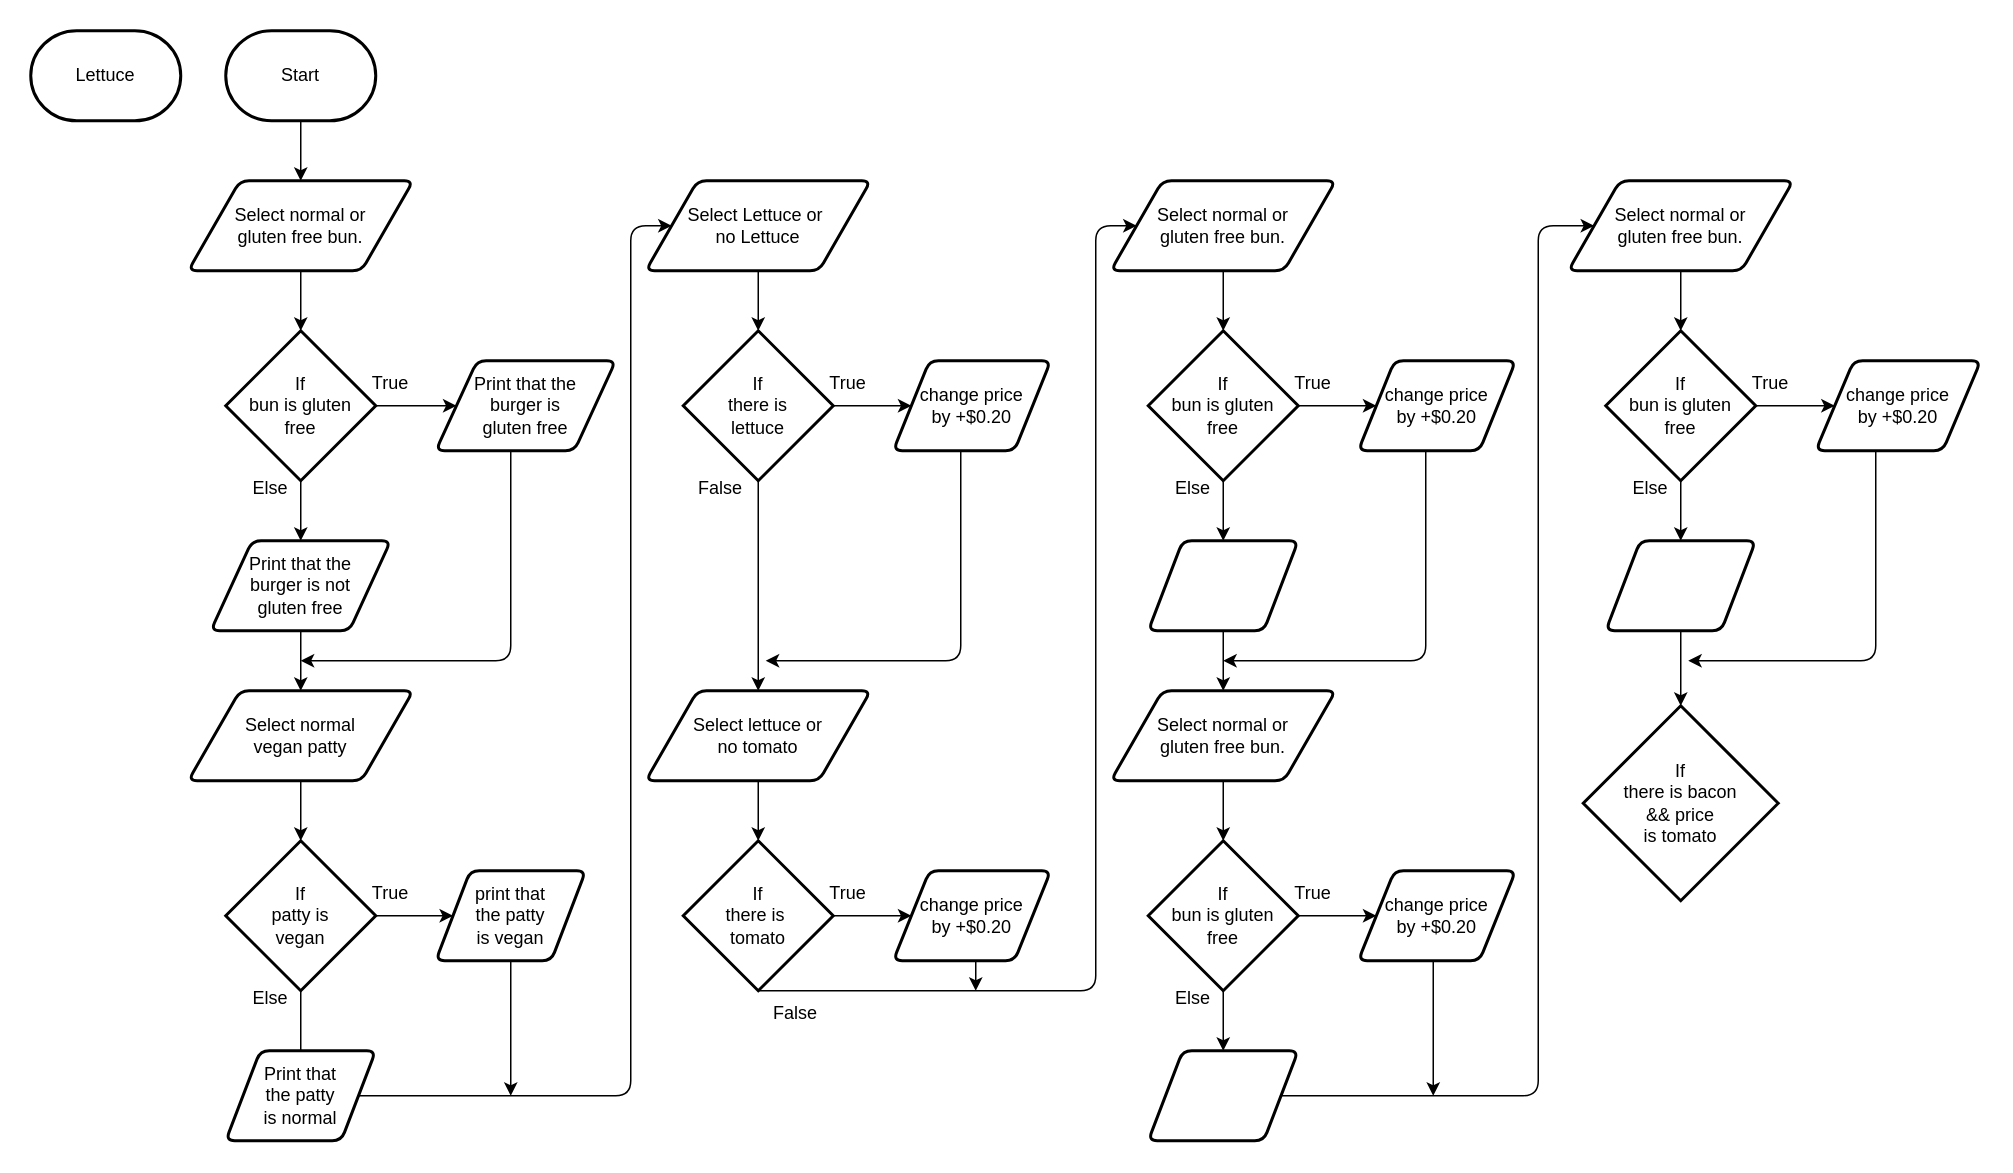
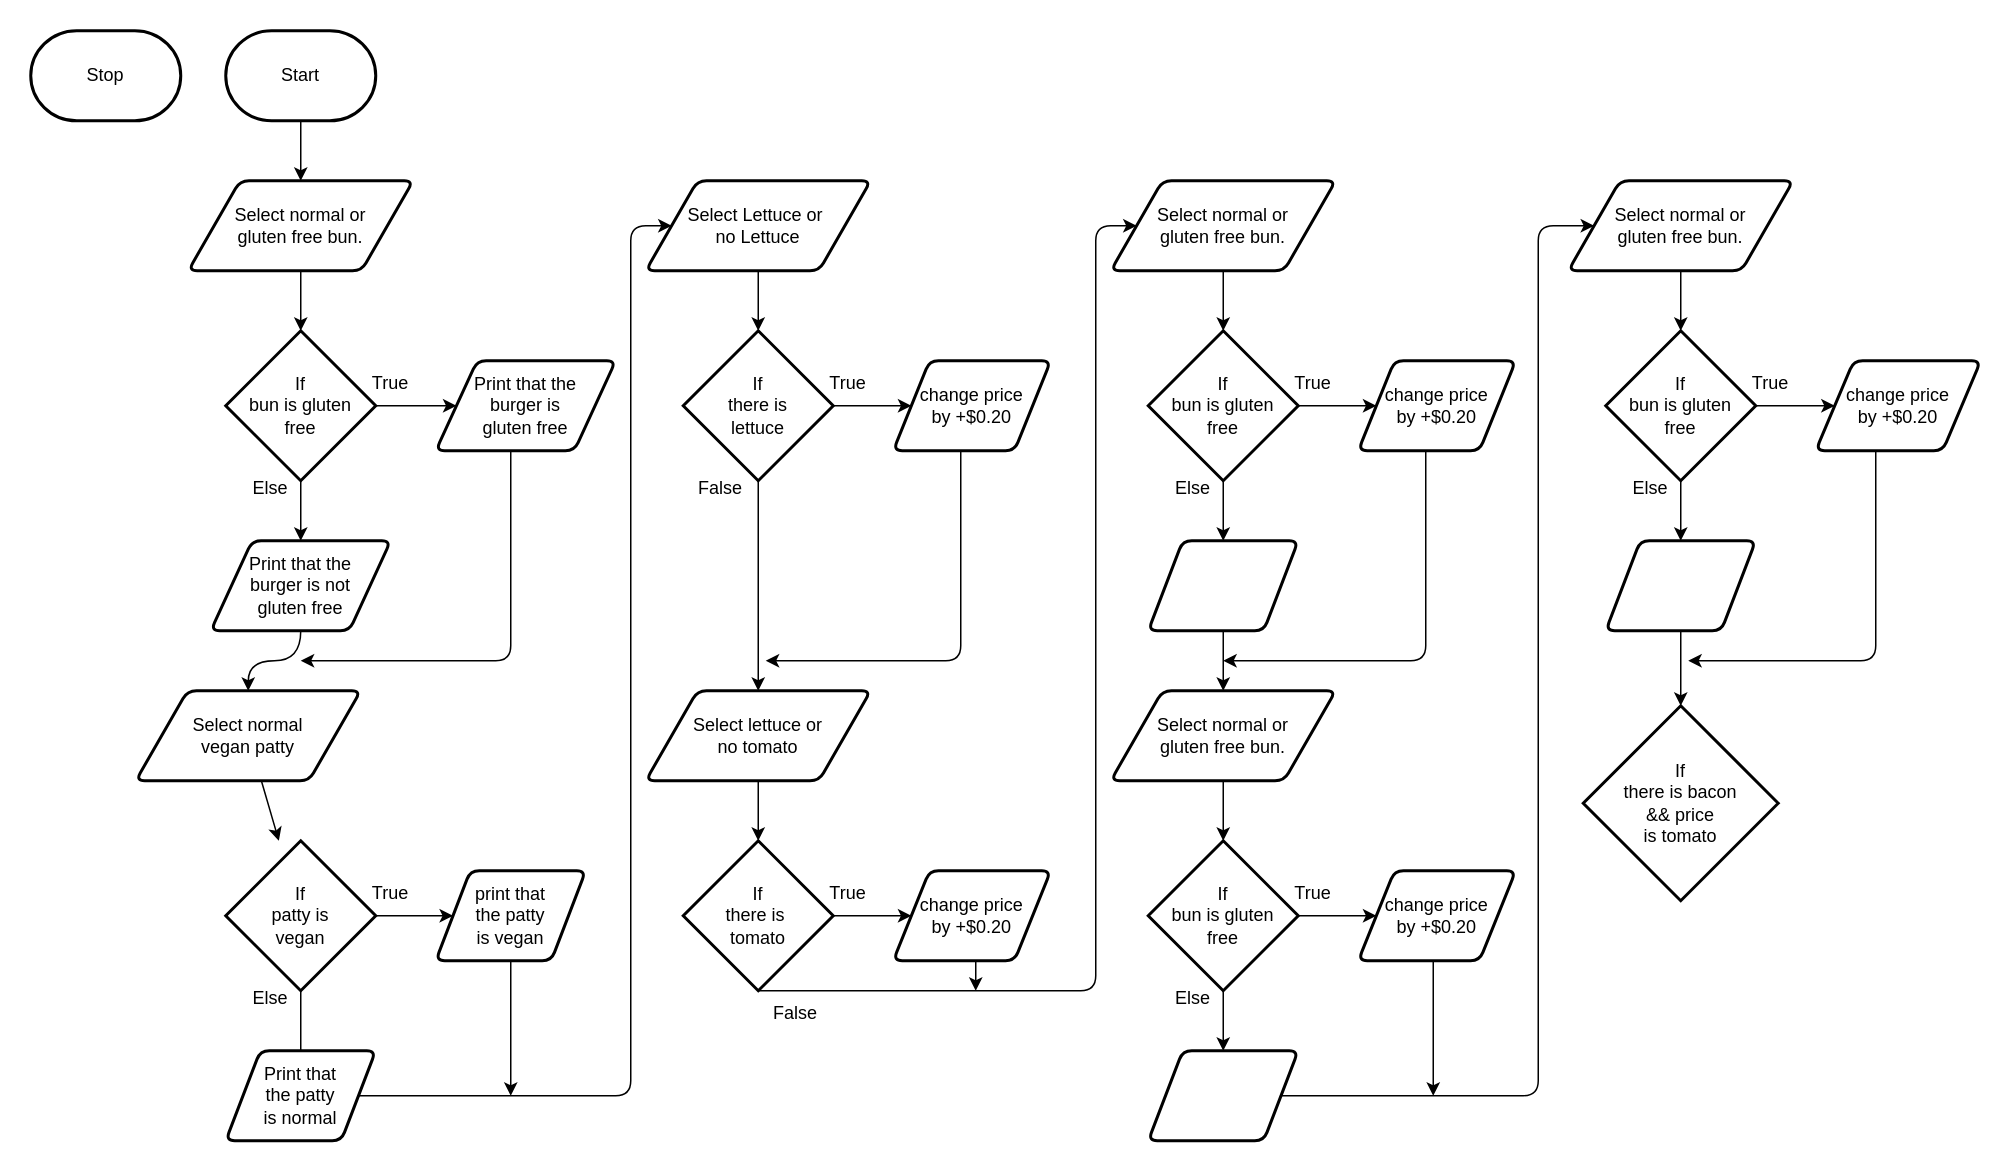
node "Lettuce": label "Lettuce" -> "Stop"
node "Select normal vegan patty": moved (301, 736) -> (248, 736)
